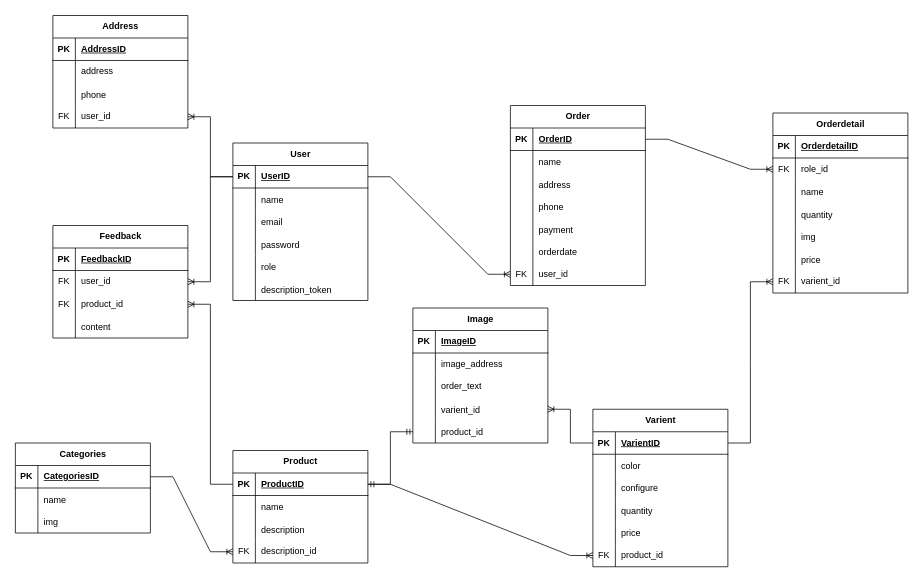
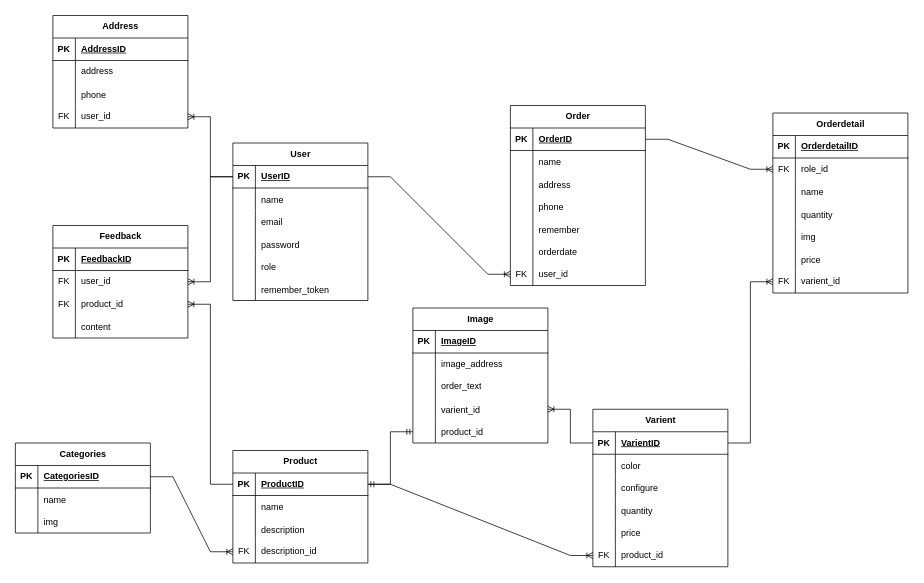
node "payment": label "payment" -> "remember"
node "description_token": label "description_token" -> "remember_token"
